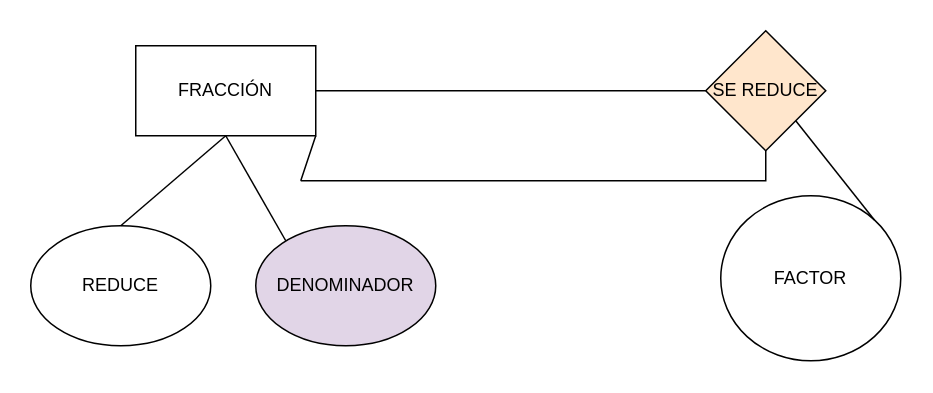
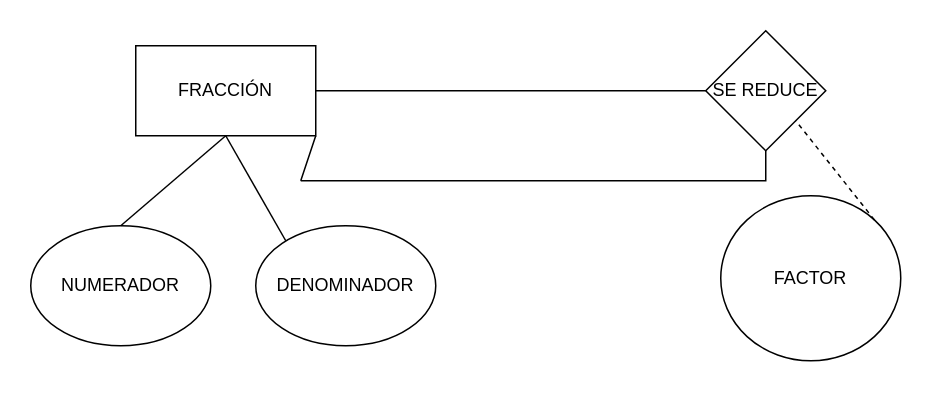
node "SE REDUCE": fillcolor #ffe6cc -> #ffffff
edge "SE REDUCE" -- "FACTOR": style solid -> dashed
node "REDUCE": label "REDUCE" -> "NUMERADOR"
node "DENOMINADOR": fillcolor #e1d5e7 -> #ffffff
